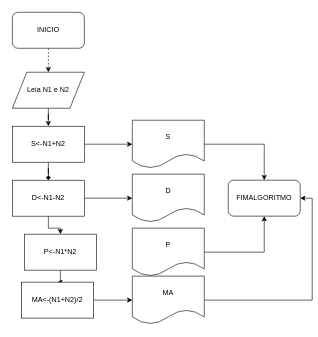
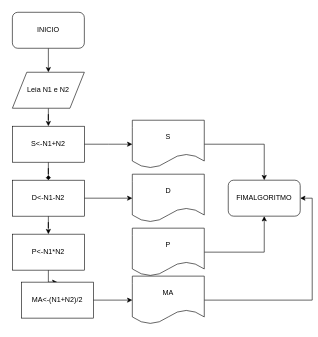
edge "INICIO" -> "Leia N1 e N2": style dashed -> solid
node "P<-N1*N2": moved (60, 252) -> (48, 252)
